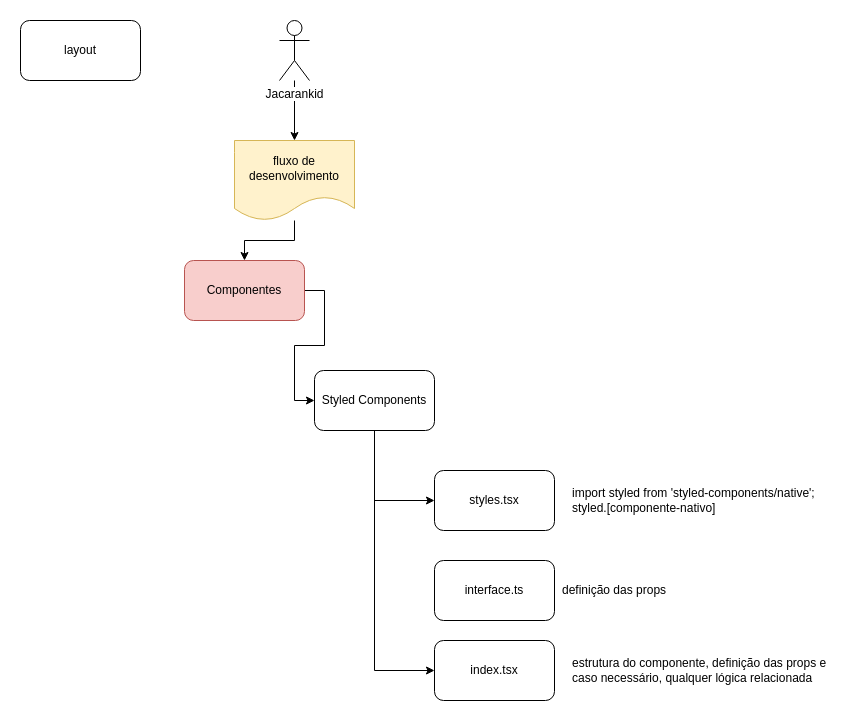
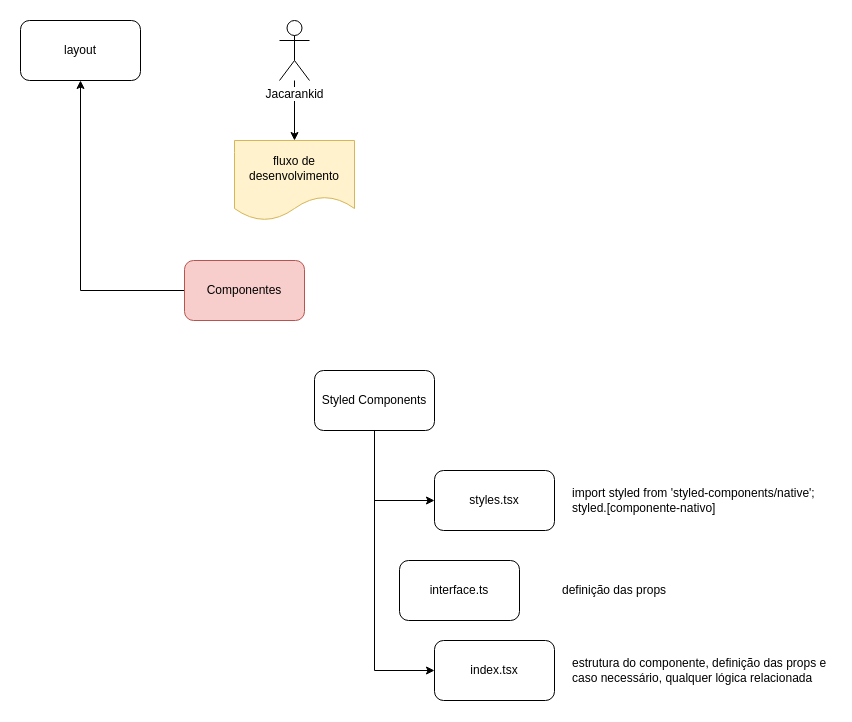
edge "fluxo de desenvolvimento" -> "Componentes": removed
edge "Componentes" -> "Styled Components": now "Componentes" -> "layout"
node "interface.ts": moved (495, 591) -> (460, 591)
